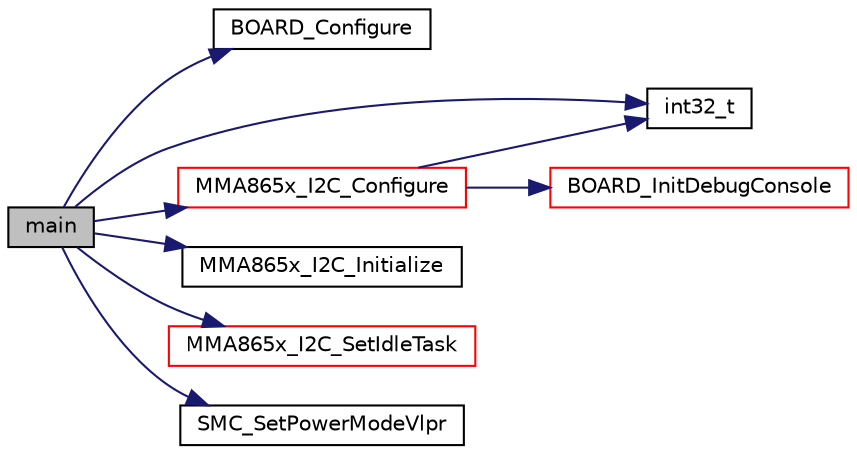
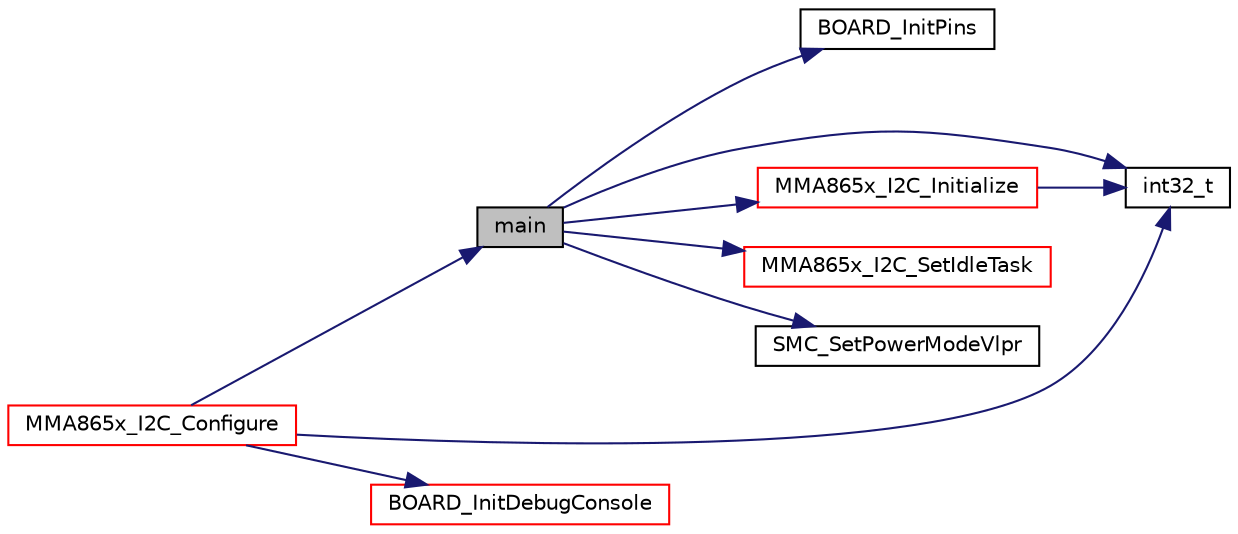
node "BOARD_Configure": label "BOARD_Configure" -> "BOARD_InitPins"
edge "MMA865x_I2C_Initialize" -> "int32_t": added
edge "main" -> "MMA865x_I2C_Configure": reversed
node "MMA865x_I2C_Initialize": color black -> red
